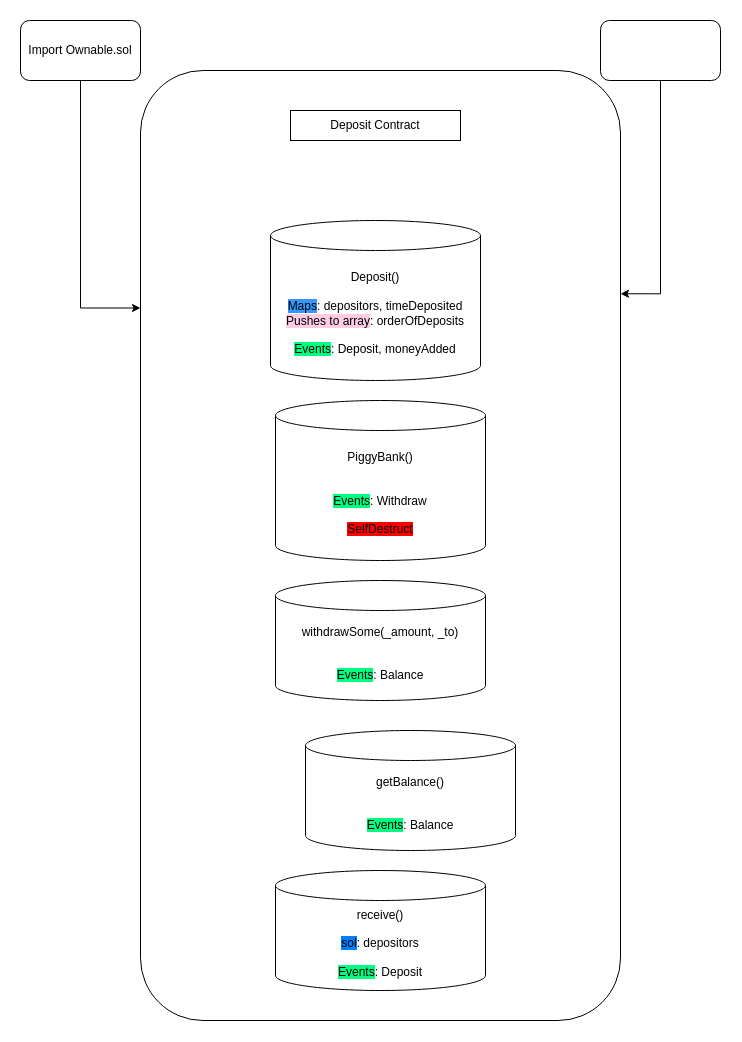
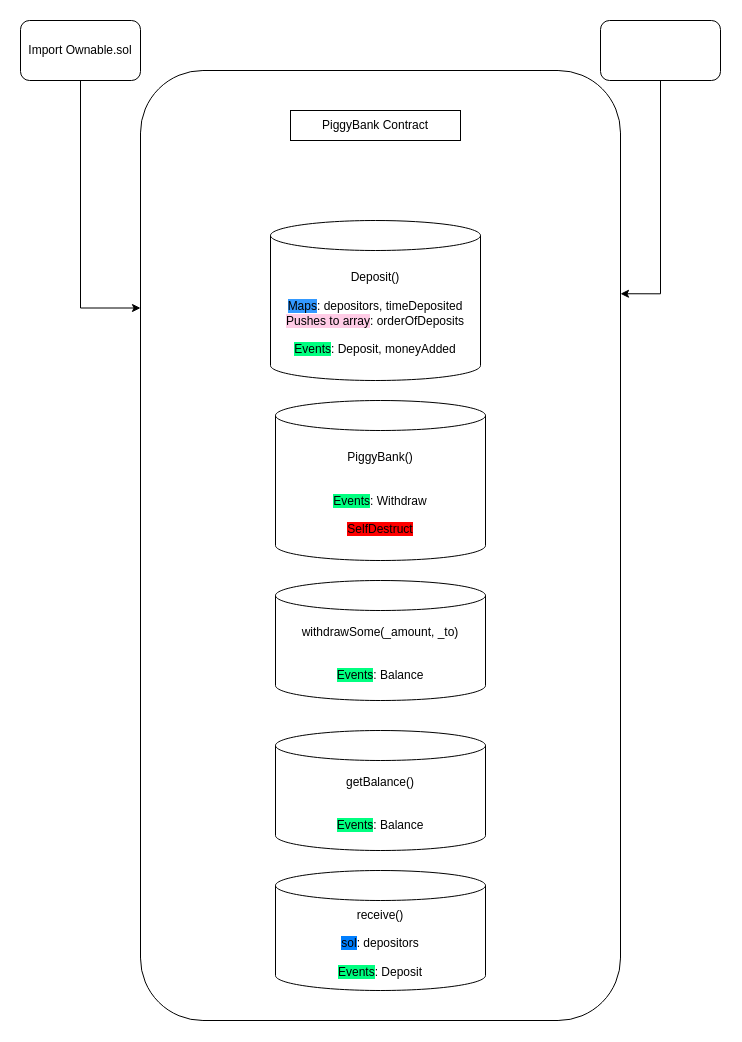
node "Deposit Contract": label "Deposit Contract" -> "PiggyBank Contract"
node "getBalance()Events: Balance": moved (411, 791) -> (381, 791)
